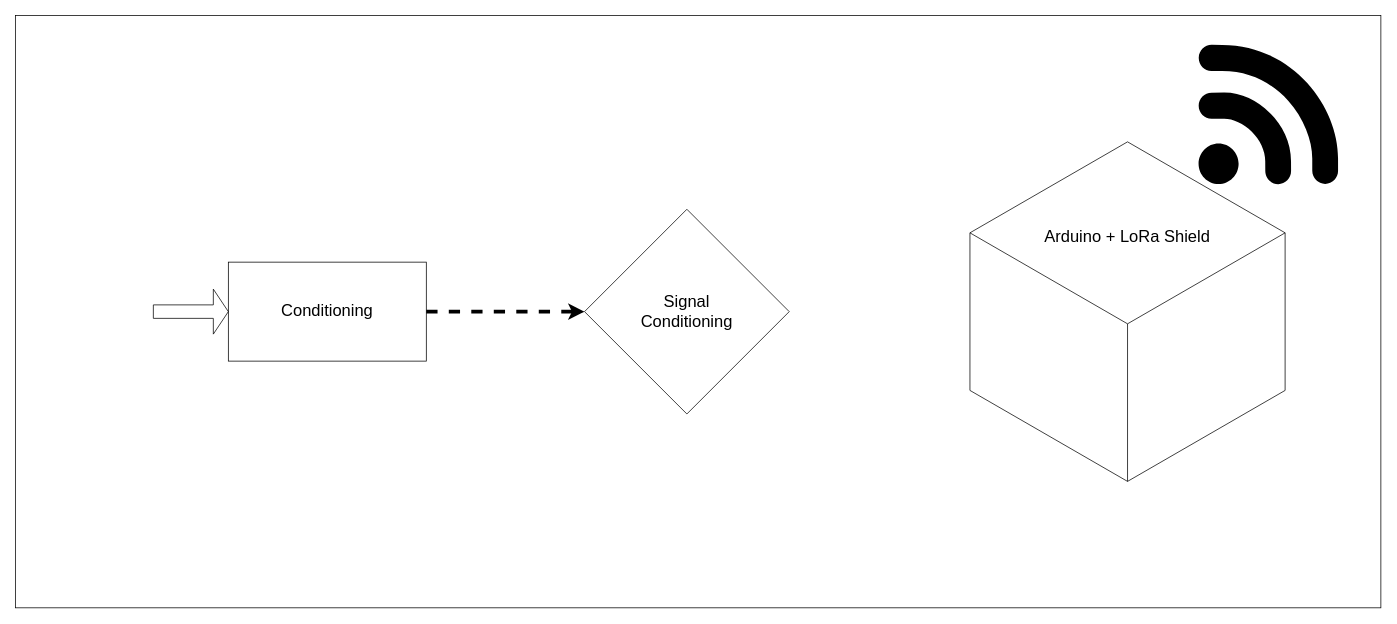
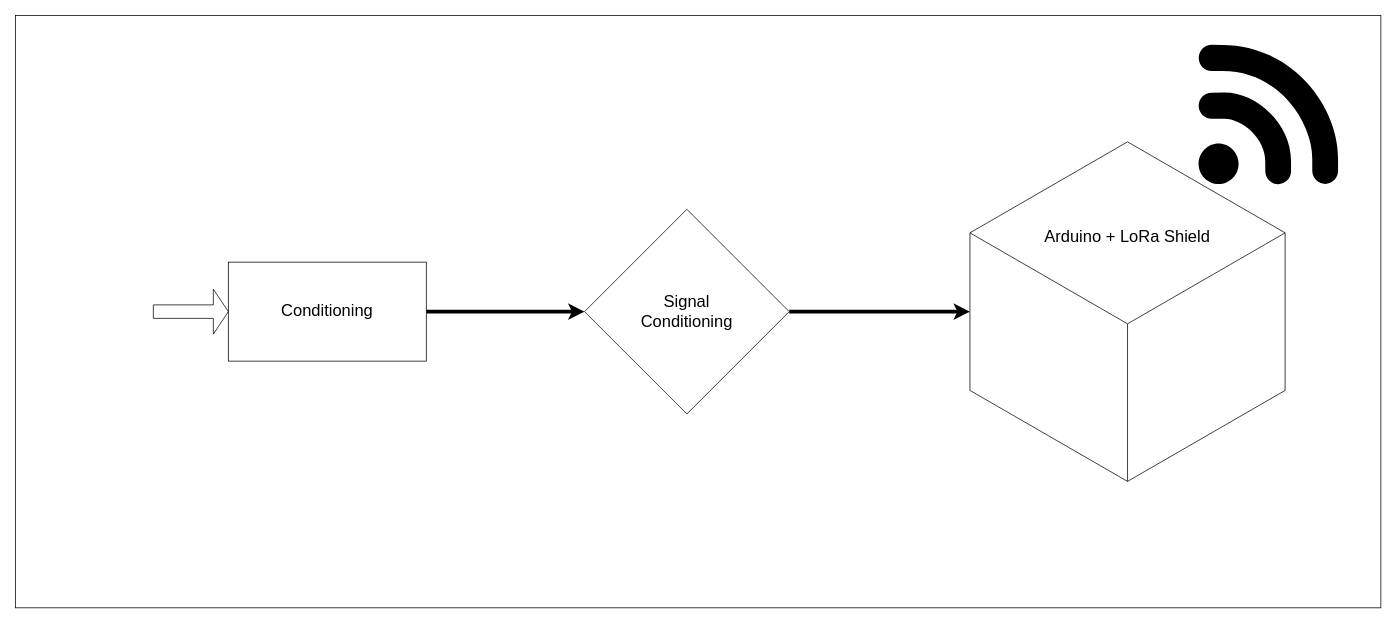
edge "Conditioning" -> "Signal Conditioning": style dashed -> solid
edge "Signal Conditioning" -> "Arduino + LoRa Shield": added
